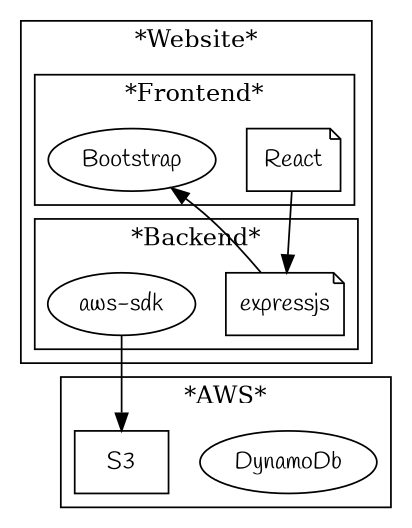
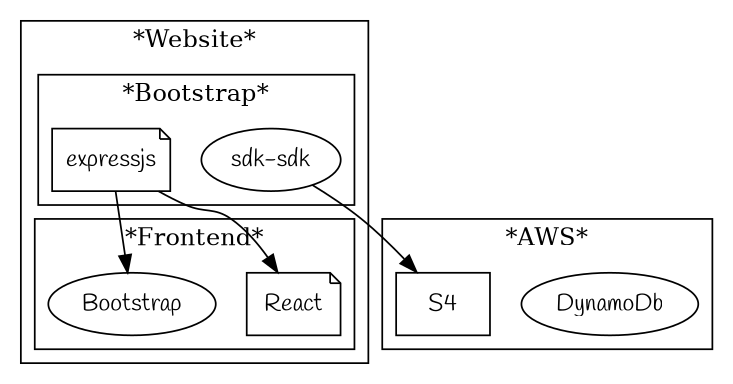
edge "React" -> "expressjs": reversed
cluster "*Backend*": label "*Backend*" -> "*Bootstrap*"
node "aws-sdk": label "aws-sdk" -> "sdk-sdk"
node "S3": label "S3" -> "S4"
